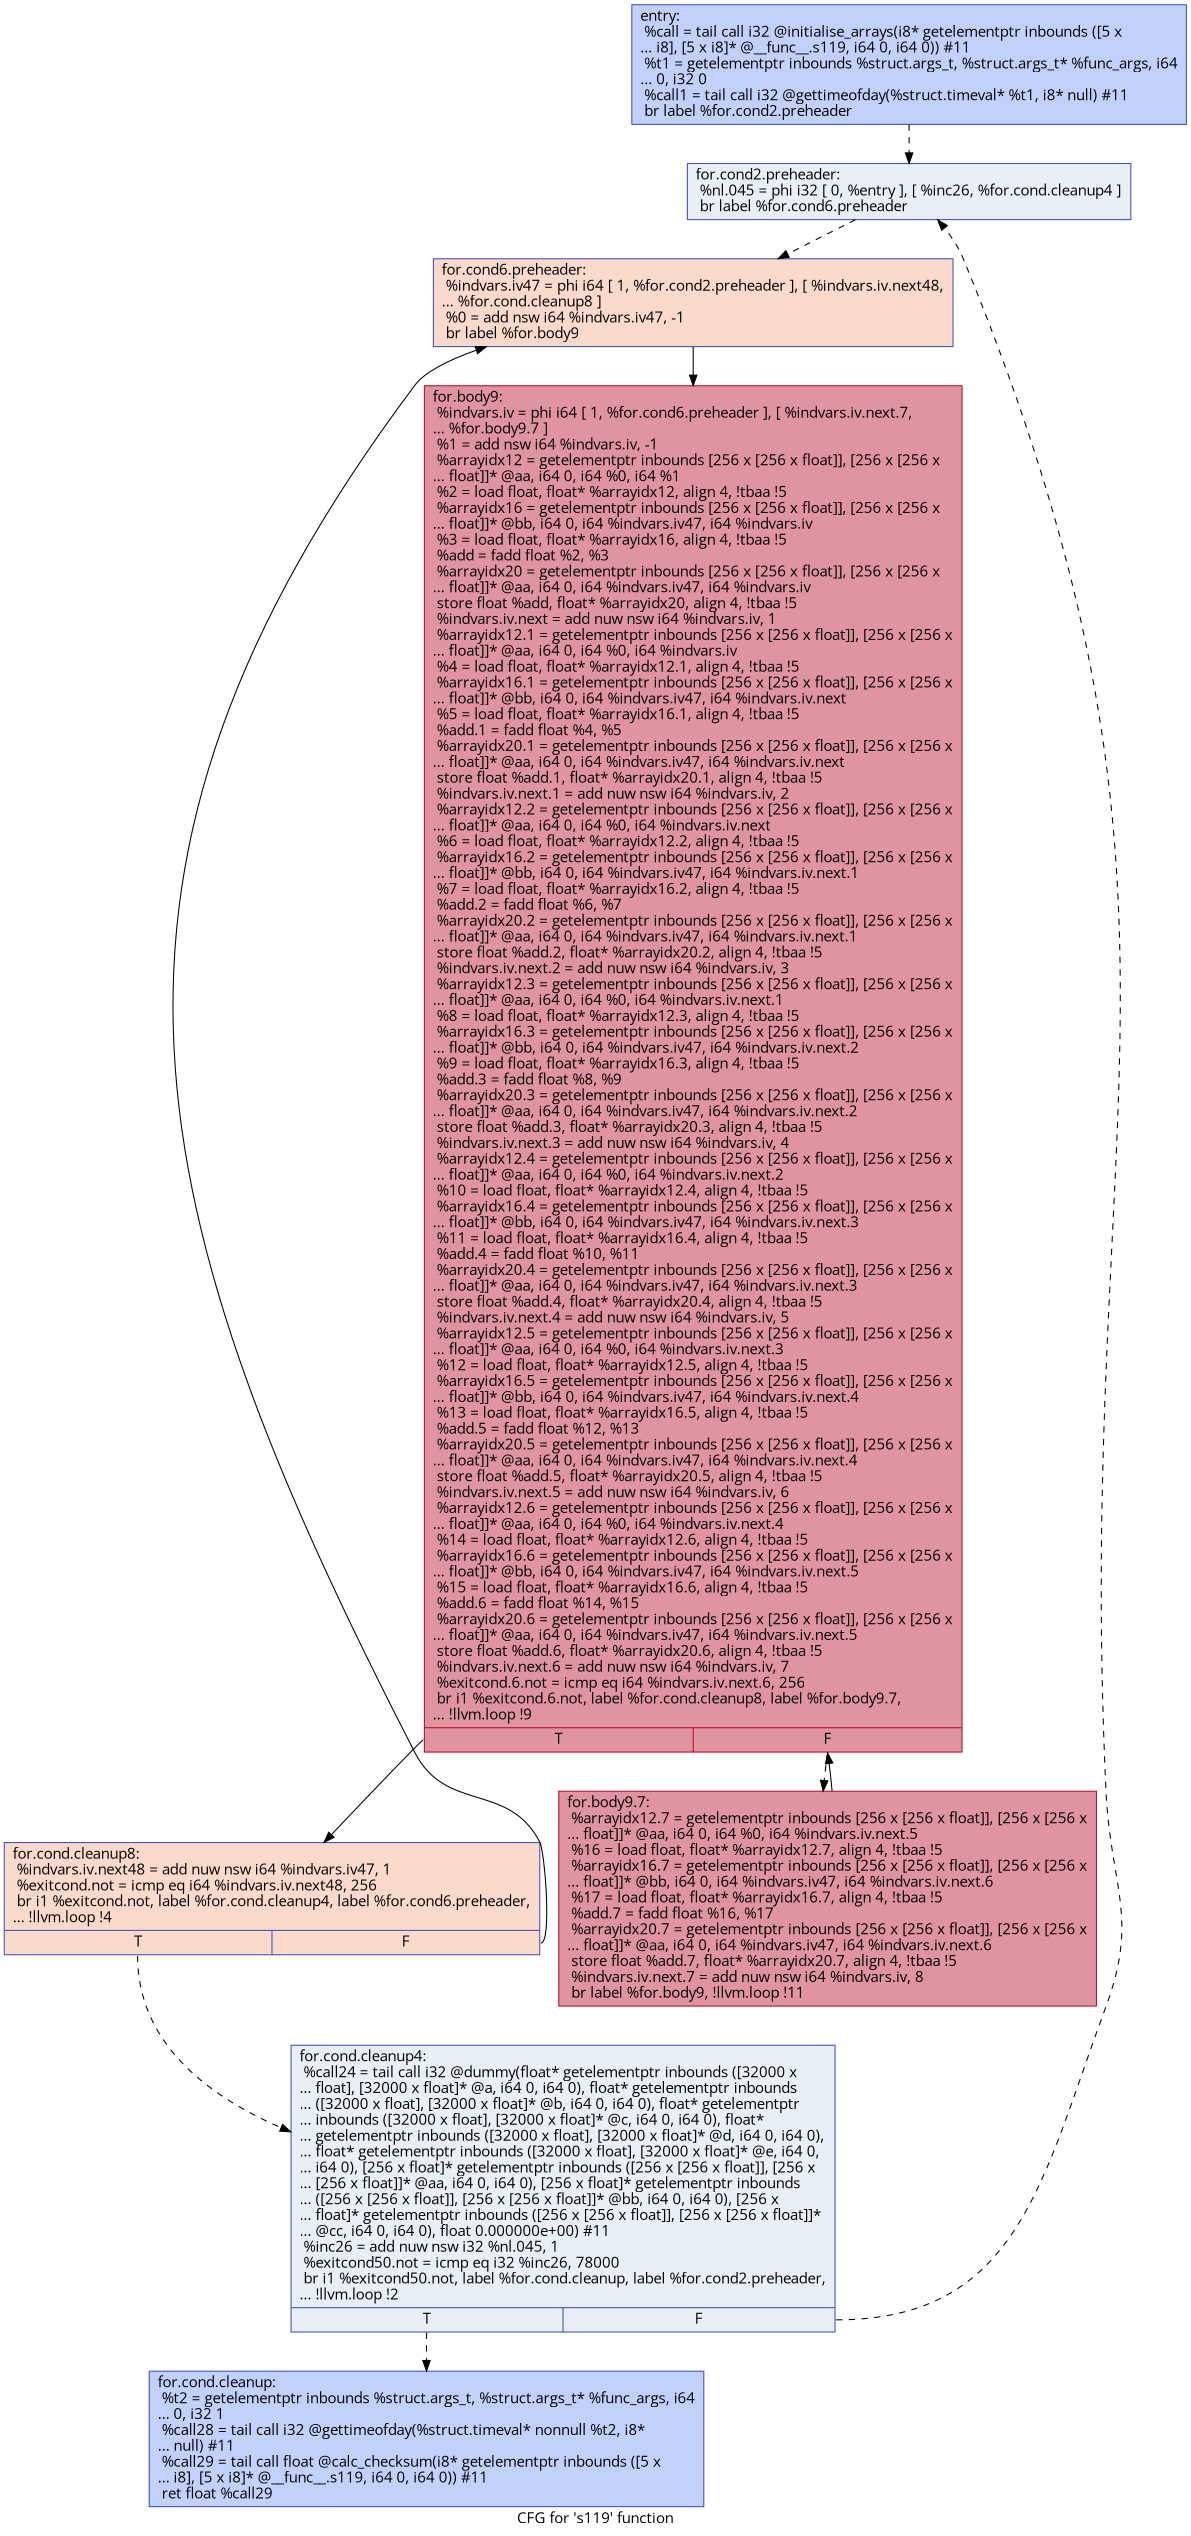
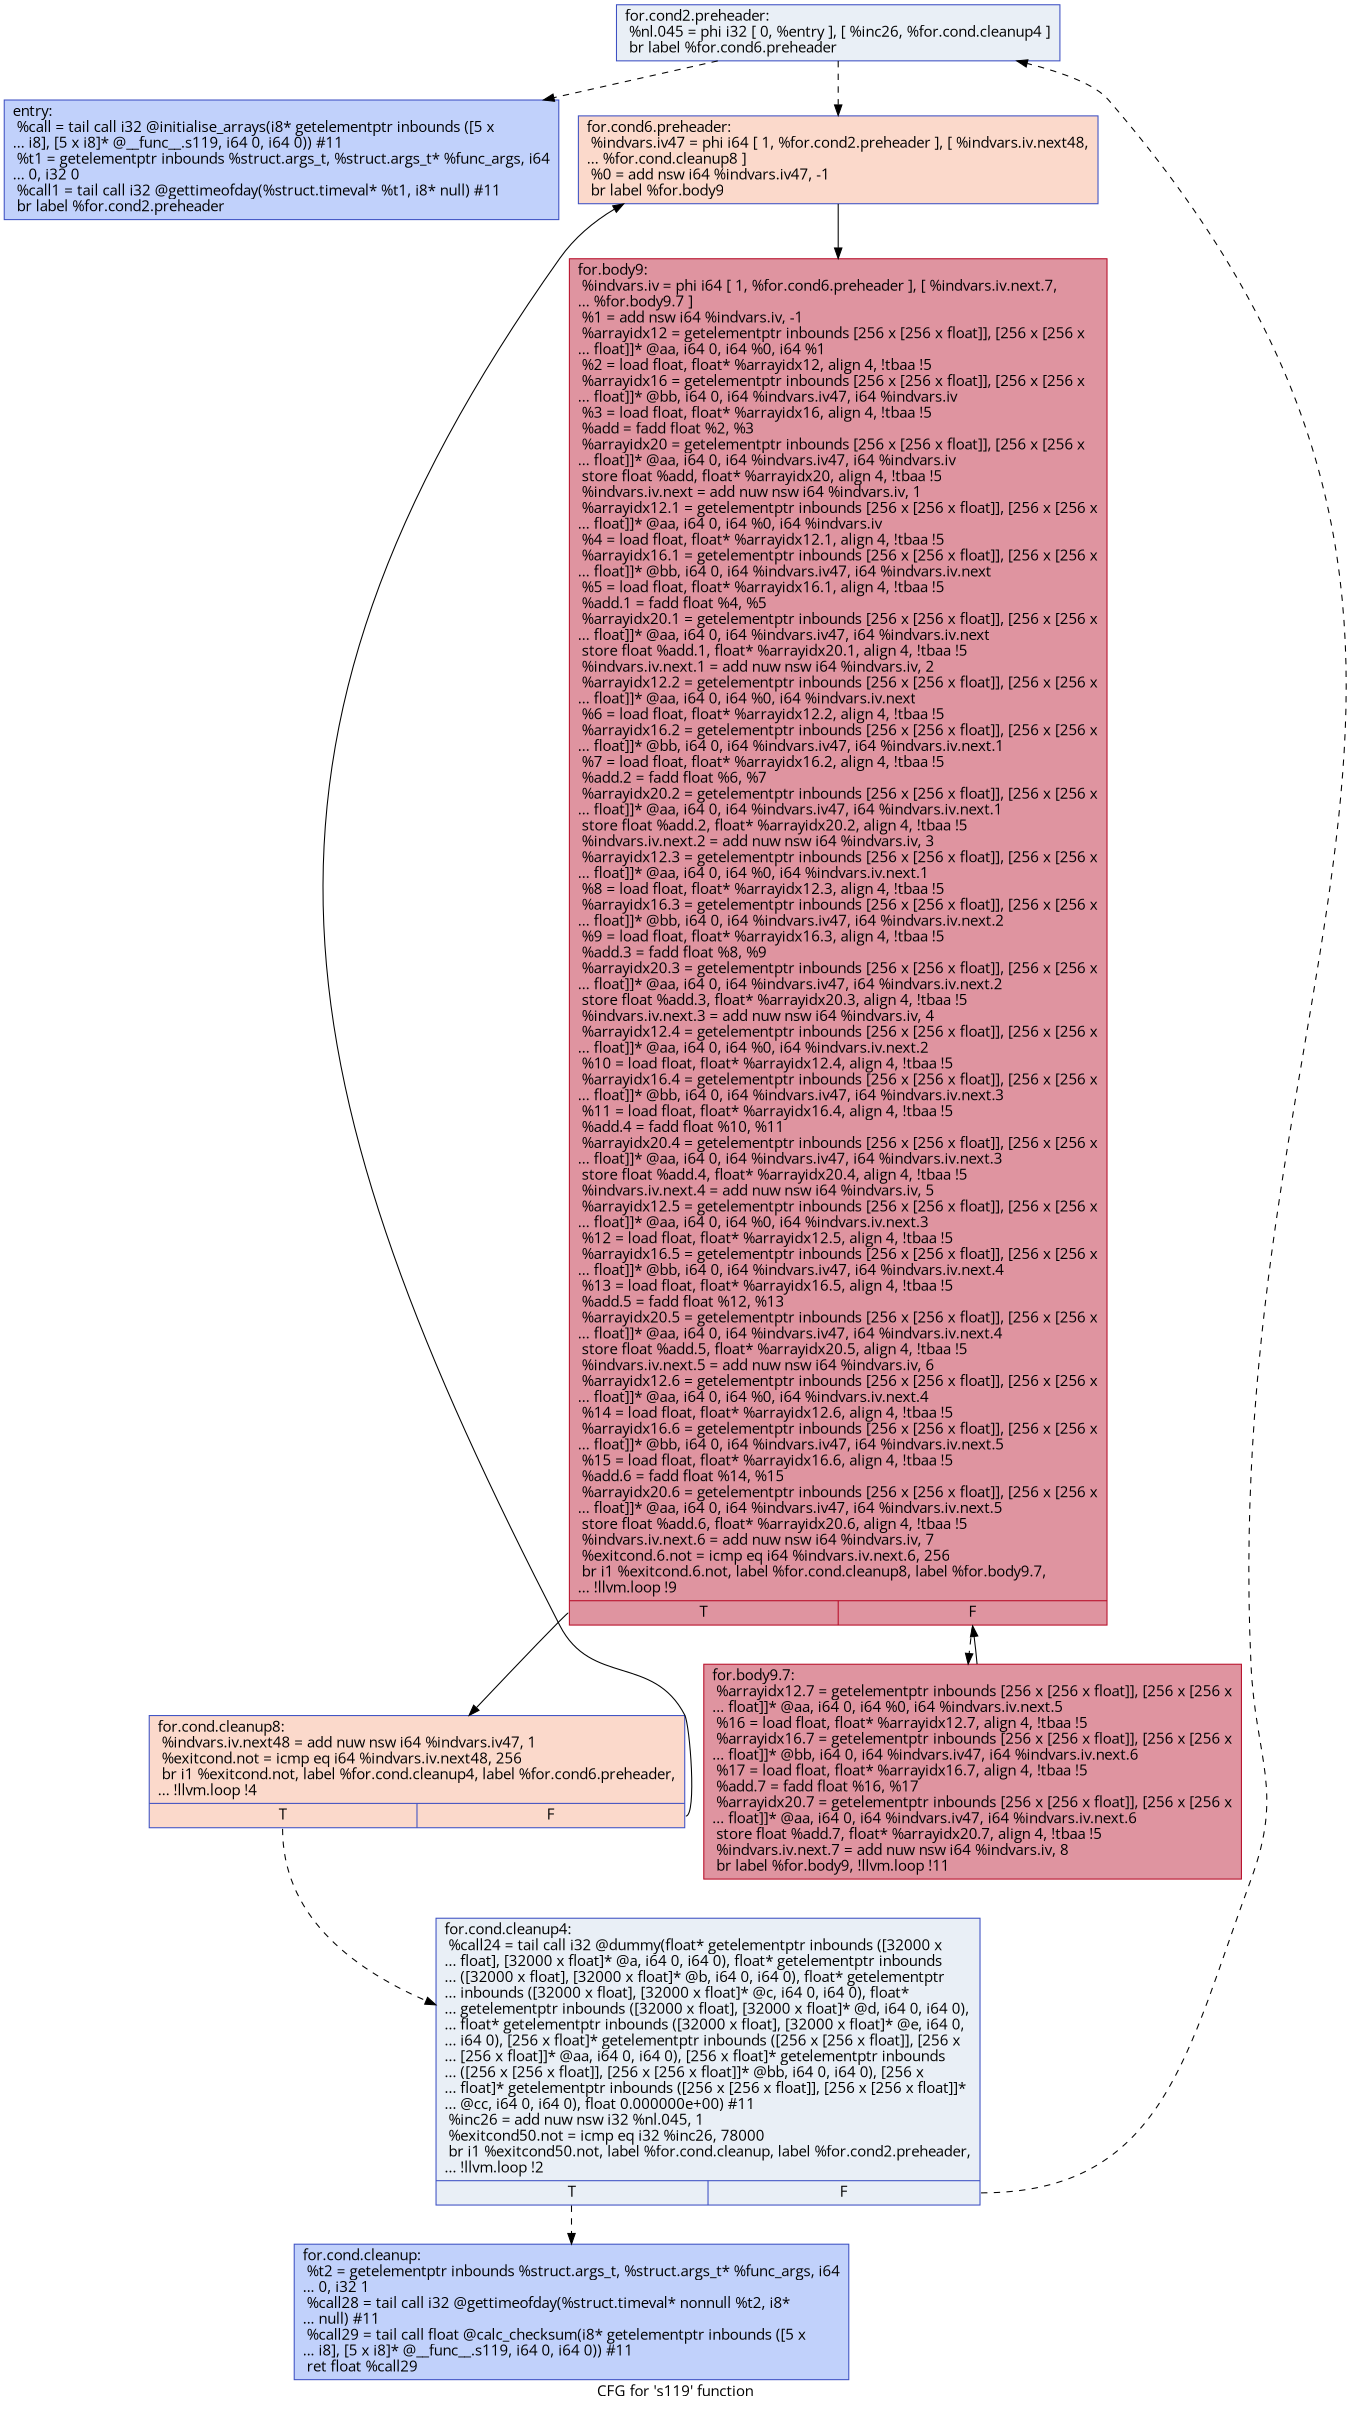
edge "entry:" -> "for.cond2.preheader:": reversed
